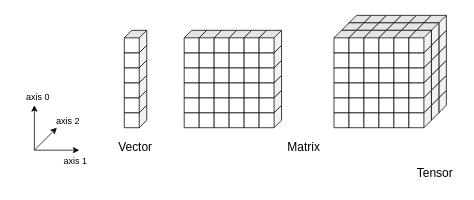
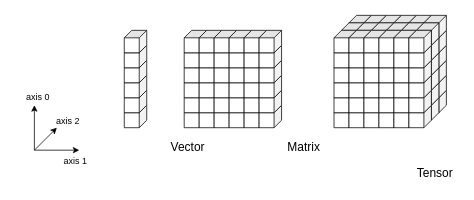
node "Vector": moved (135, 147) -> (188, 147)
